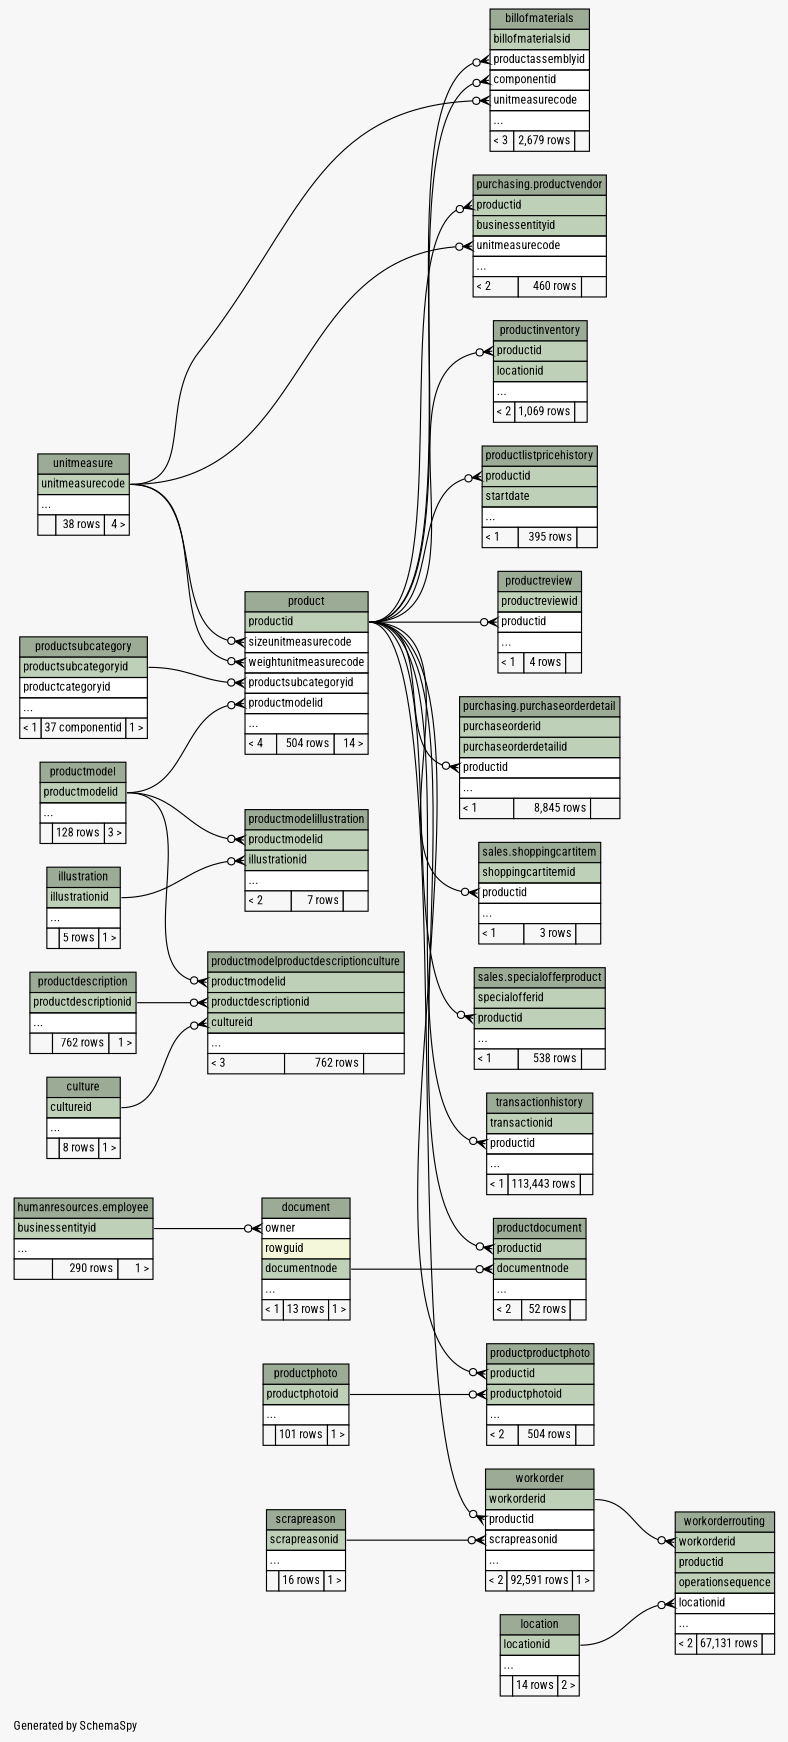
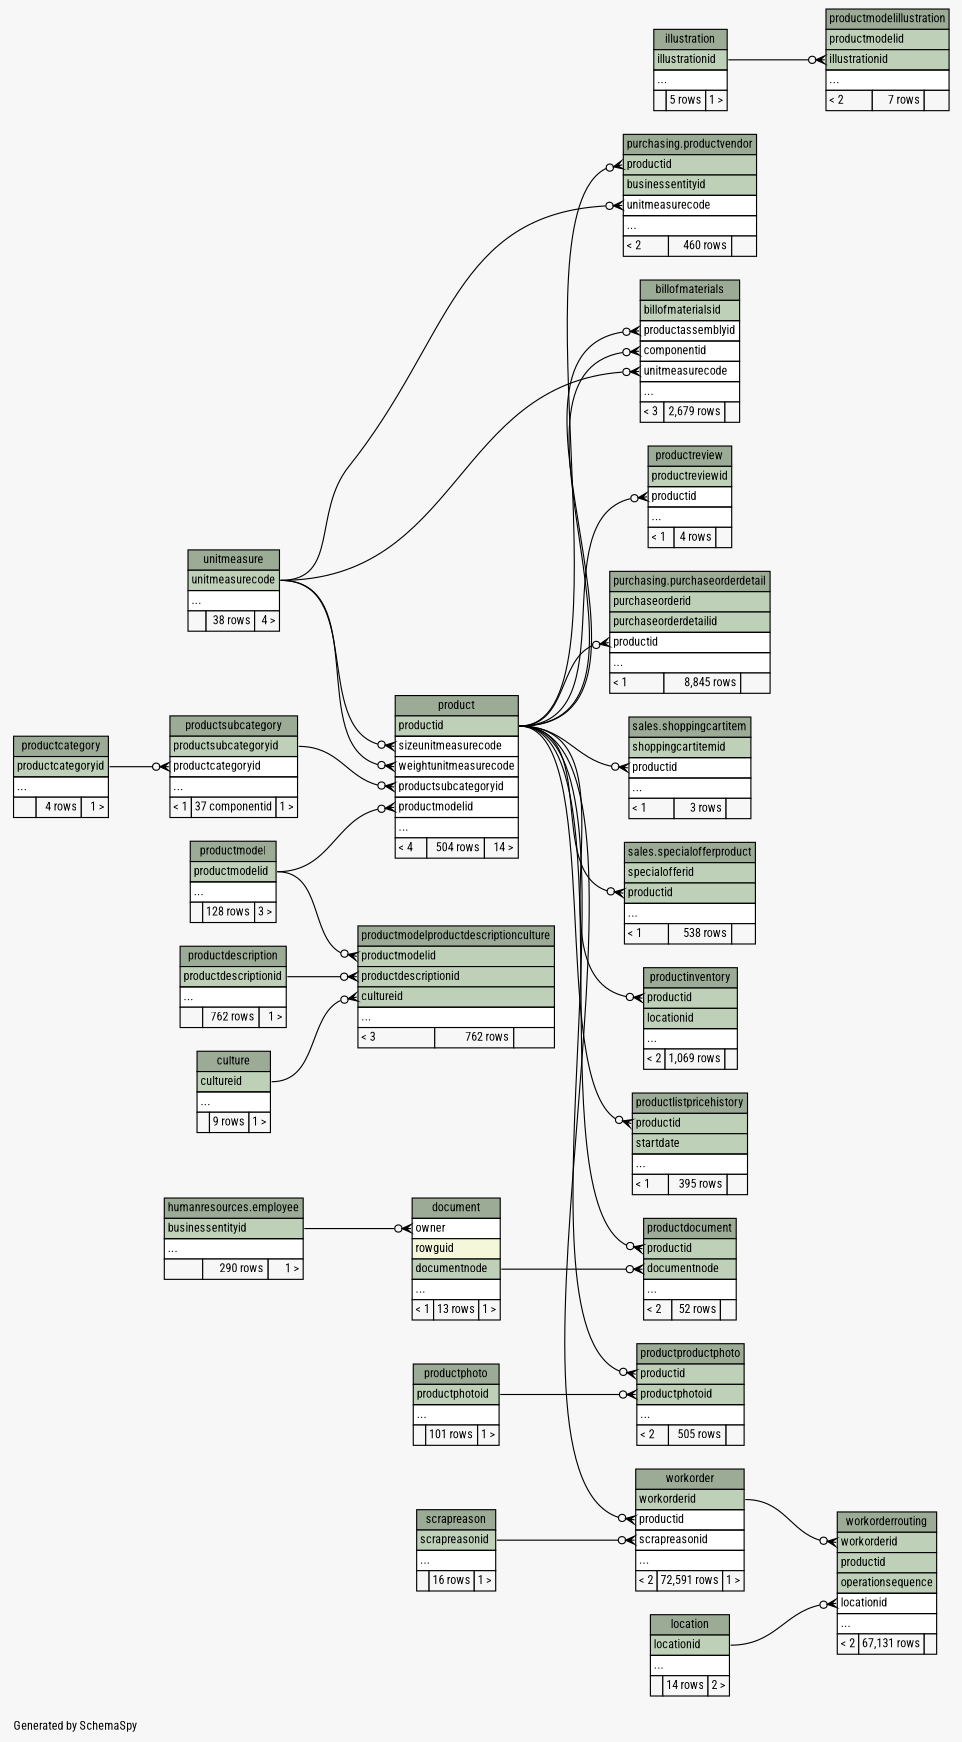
node "productcategory": added
edge "productmodel" -> "productmodelillustration": removed
node "transactionhistory": removed
node "culture": text "8 rows" -> "9 rows"
node "productproductphoto": text "504 rows" -> "505 rows"
node "workorder": text "92,591 rows" -> "72,591 rows"
